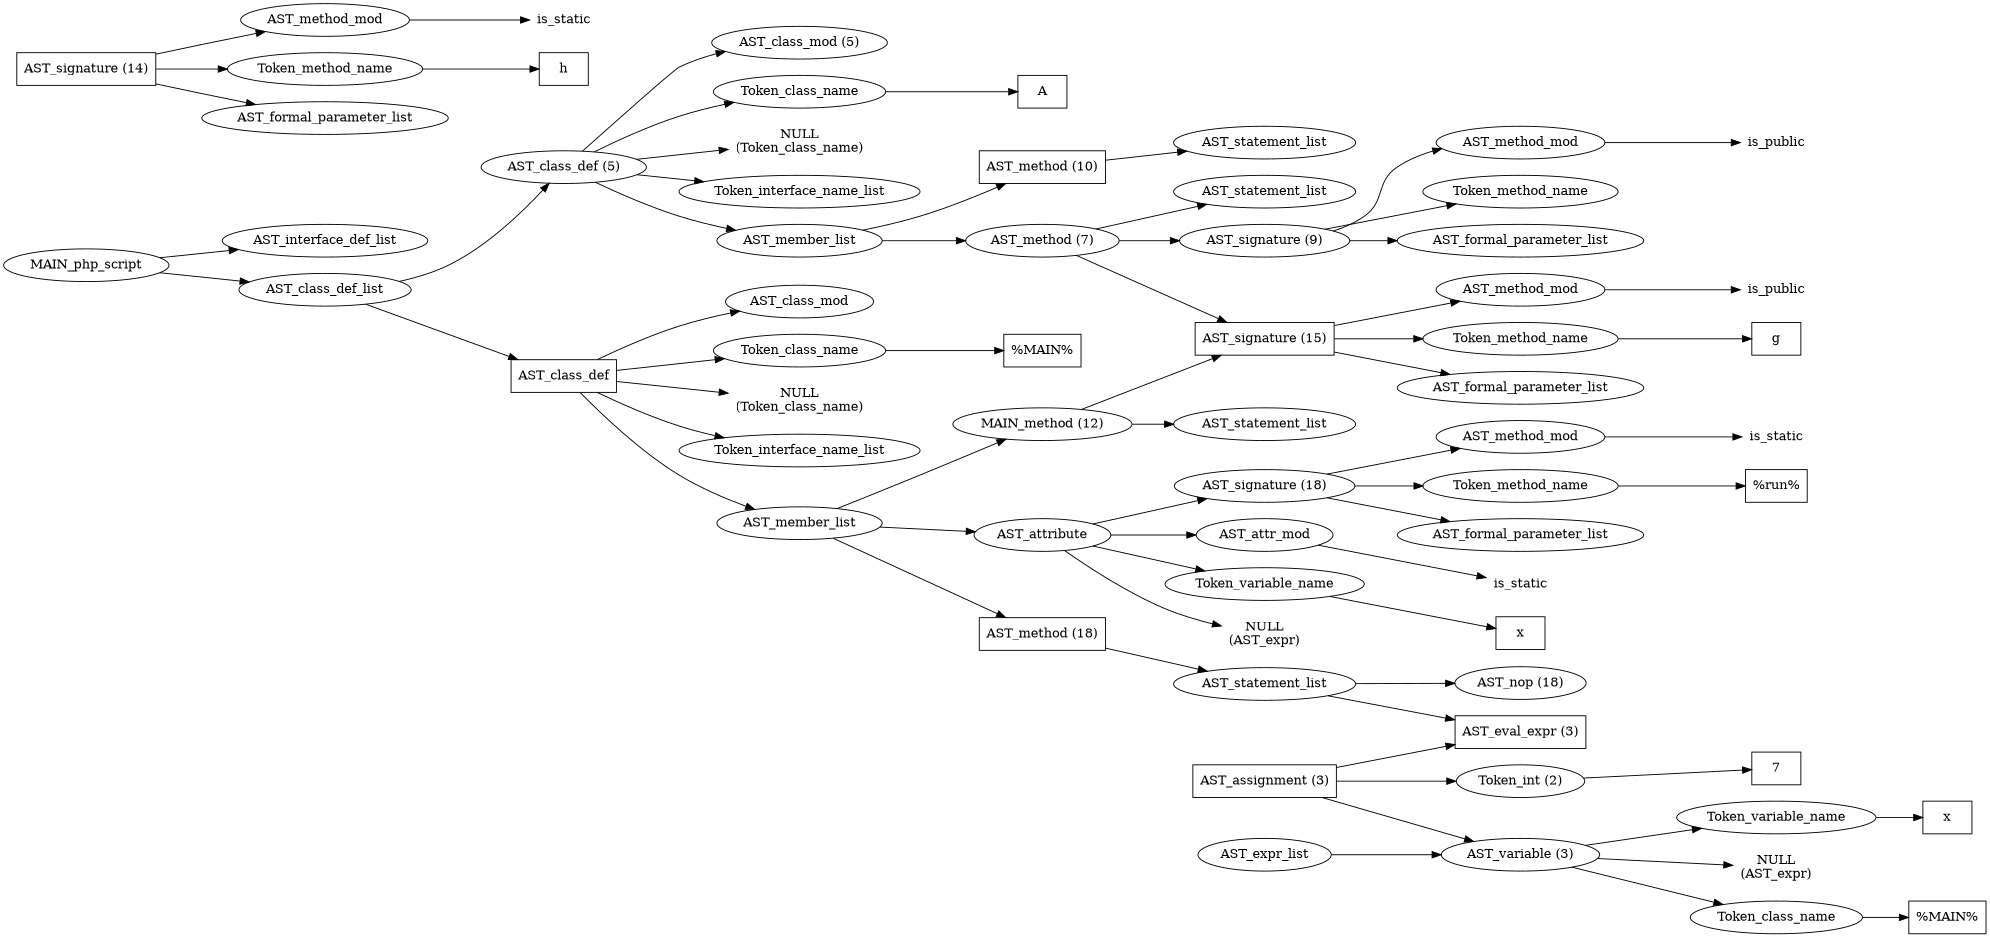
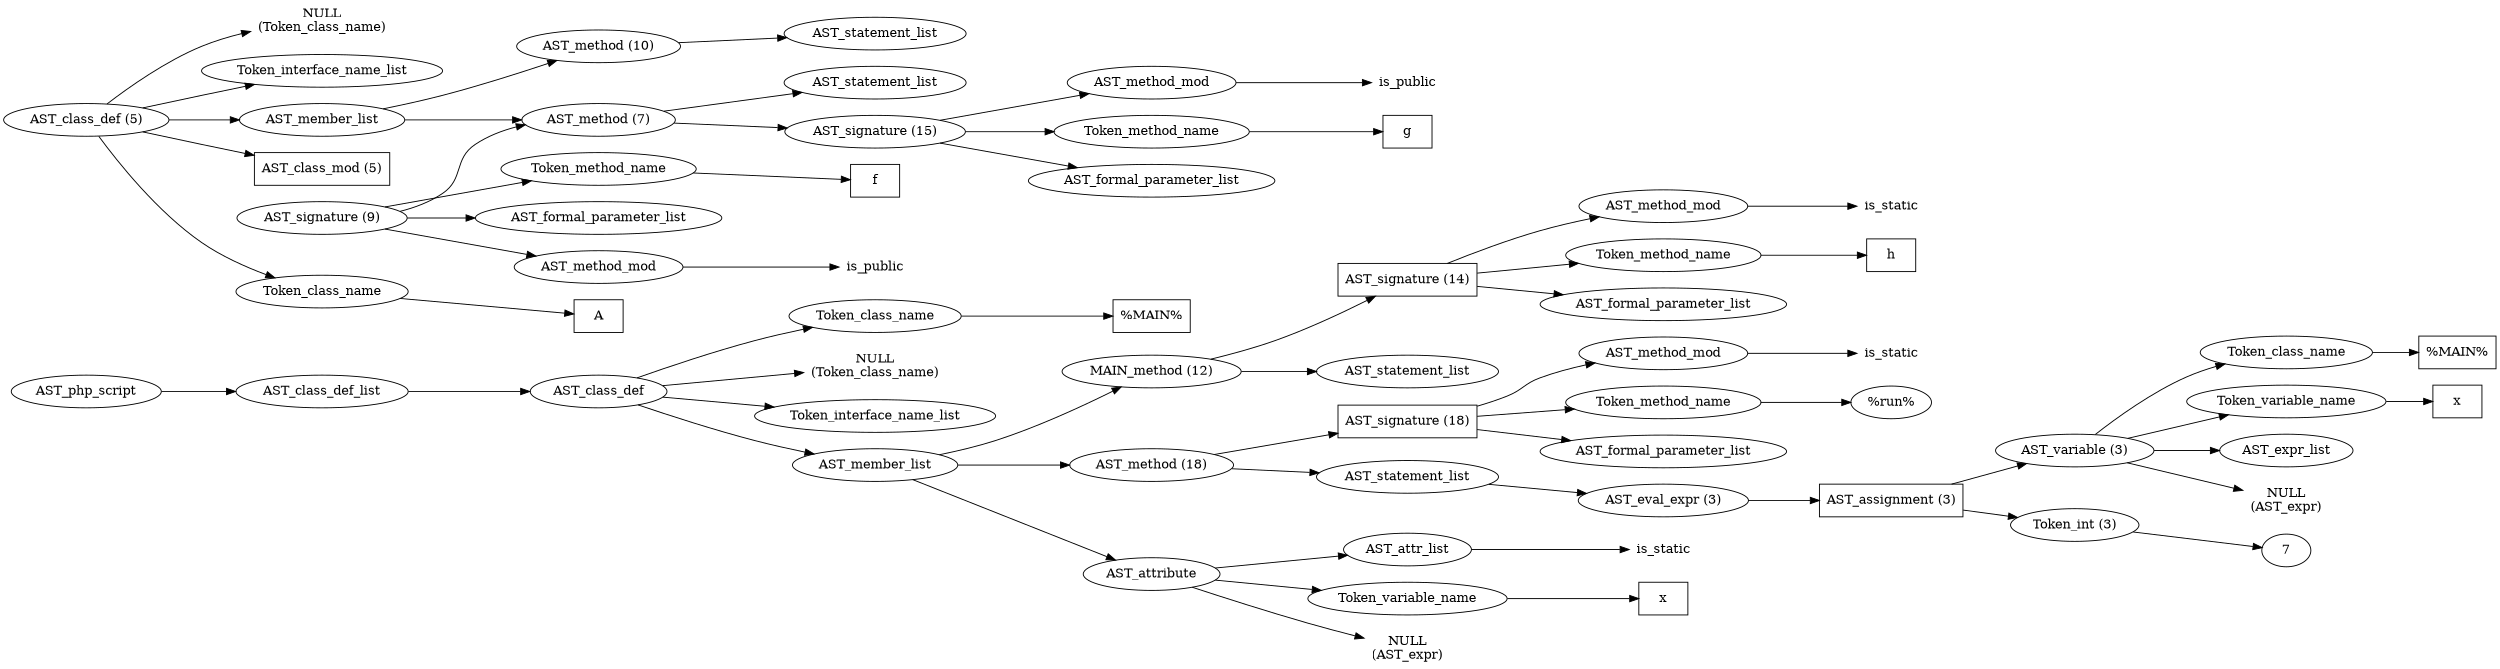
node "AST_class_mod (5)": shape ellipse -> box
node "AST_method (10)": shape box -> ellipse
node "f": added
node "AST_interface_def_list": removed
edge "AST_method (7)" -> "AST_signature (9)": reversed
edge "AST_class_def_list" -> "AST_class_def (5)": removed
node "MAIN_php_script": label "MAIN_php_script" -> "AST_php_script"
node "AST_class_mod": removed
node "AST_signature (15)": shape box -> ellipse
node "AST_class_def": shape box -> ellipse
edge "MAIN_method (12)" -> "AST_signature (15)": now "MAIN_method (12)" -> "AST_signature (14)"
node "AST_signature (18)": shape ellipse -> box
node "%run%": shape box -> ellipse
edge "AST_attribute" -> "AST_signature (18)": now "AST_method (18)" -> "AST_signature (18)"
node "AST_attr_mod": label "AST_attr_mod" -> "AST_attr_list"
node "AST_method (18)": shape box -> ellipse
node "AST_nop (18)": removed
node "AST_eval_expr (3)": shape box -> ellipse
edge "AST_assignment (3)" -> "AST_eval_expr (3)": reversed
node "7": shape box -> ellipse
node "Token_int (2)": label "Token_int (2)" -> "Token_int (3)"
edge "AST_expr_list" -> "AST_variable (3)": reversed
